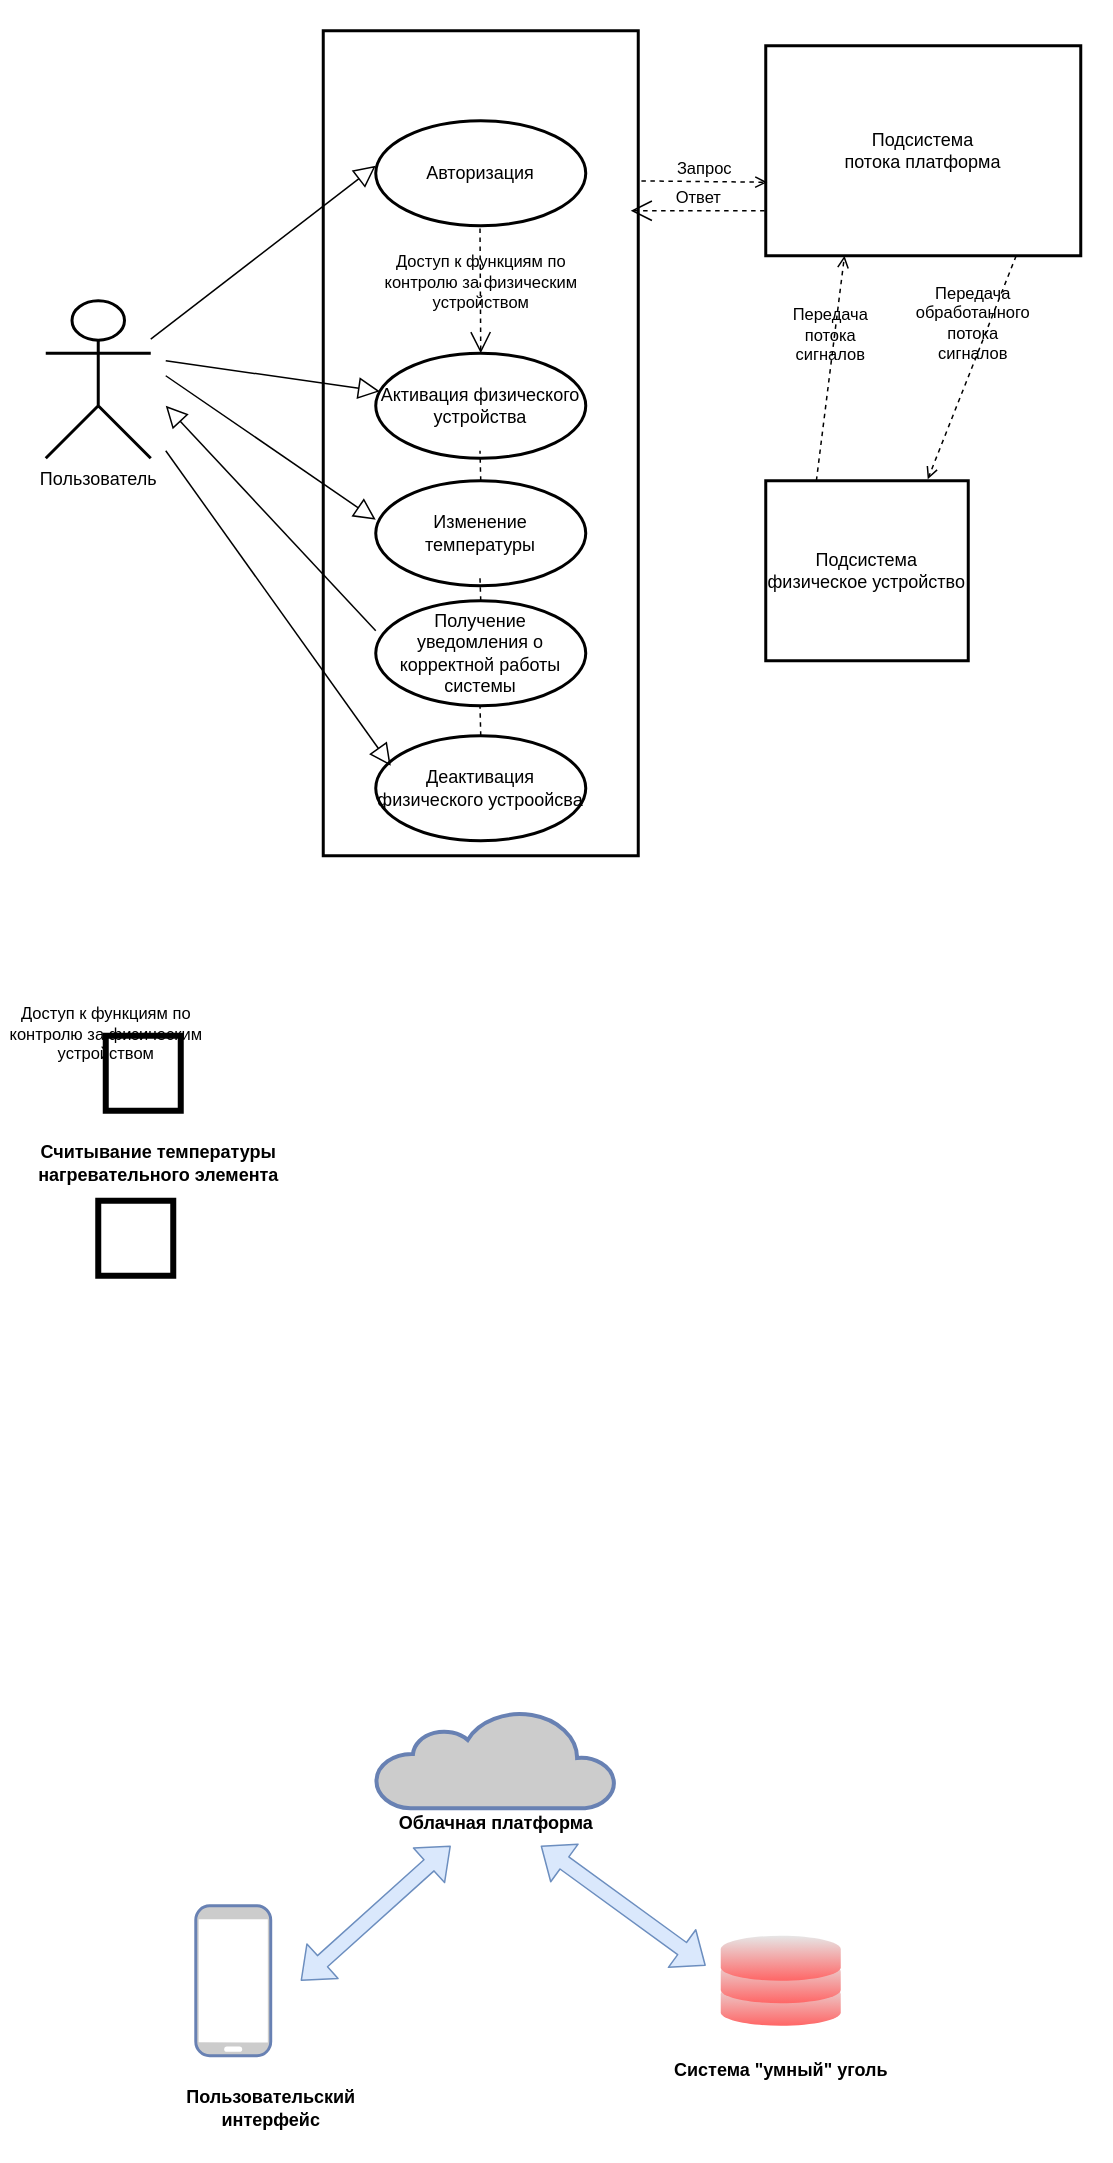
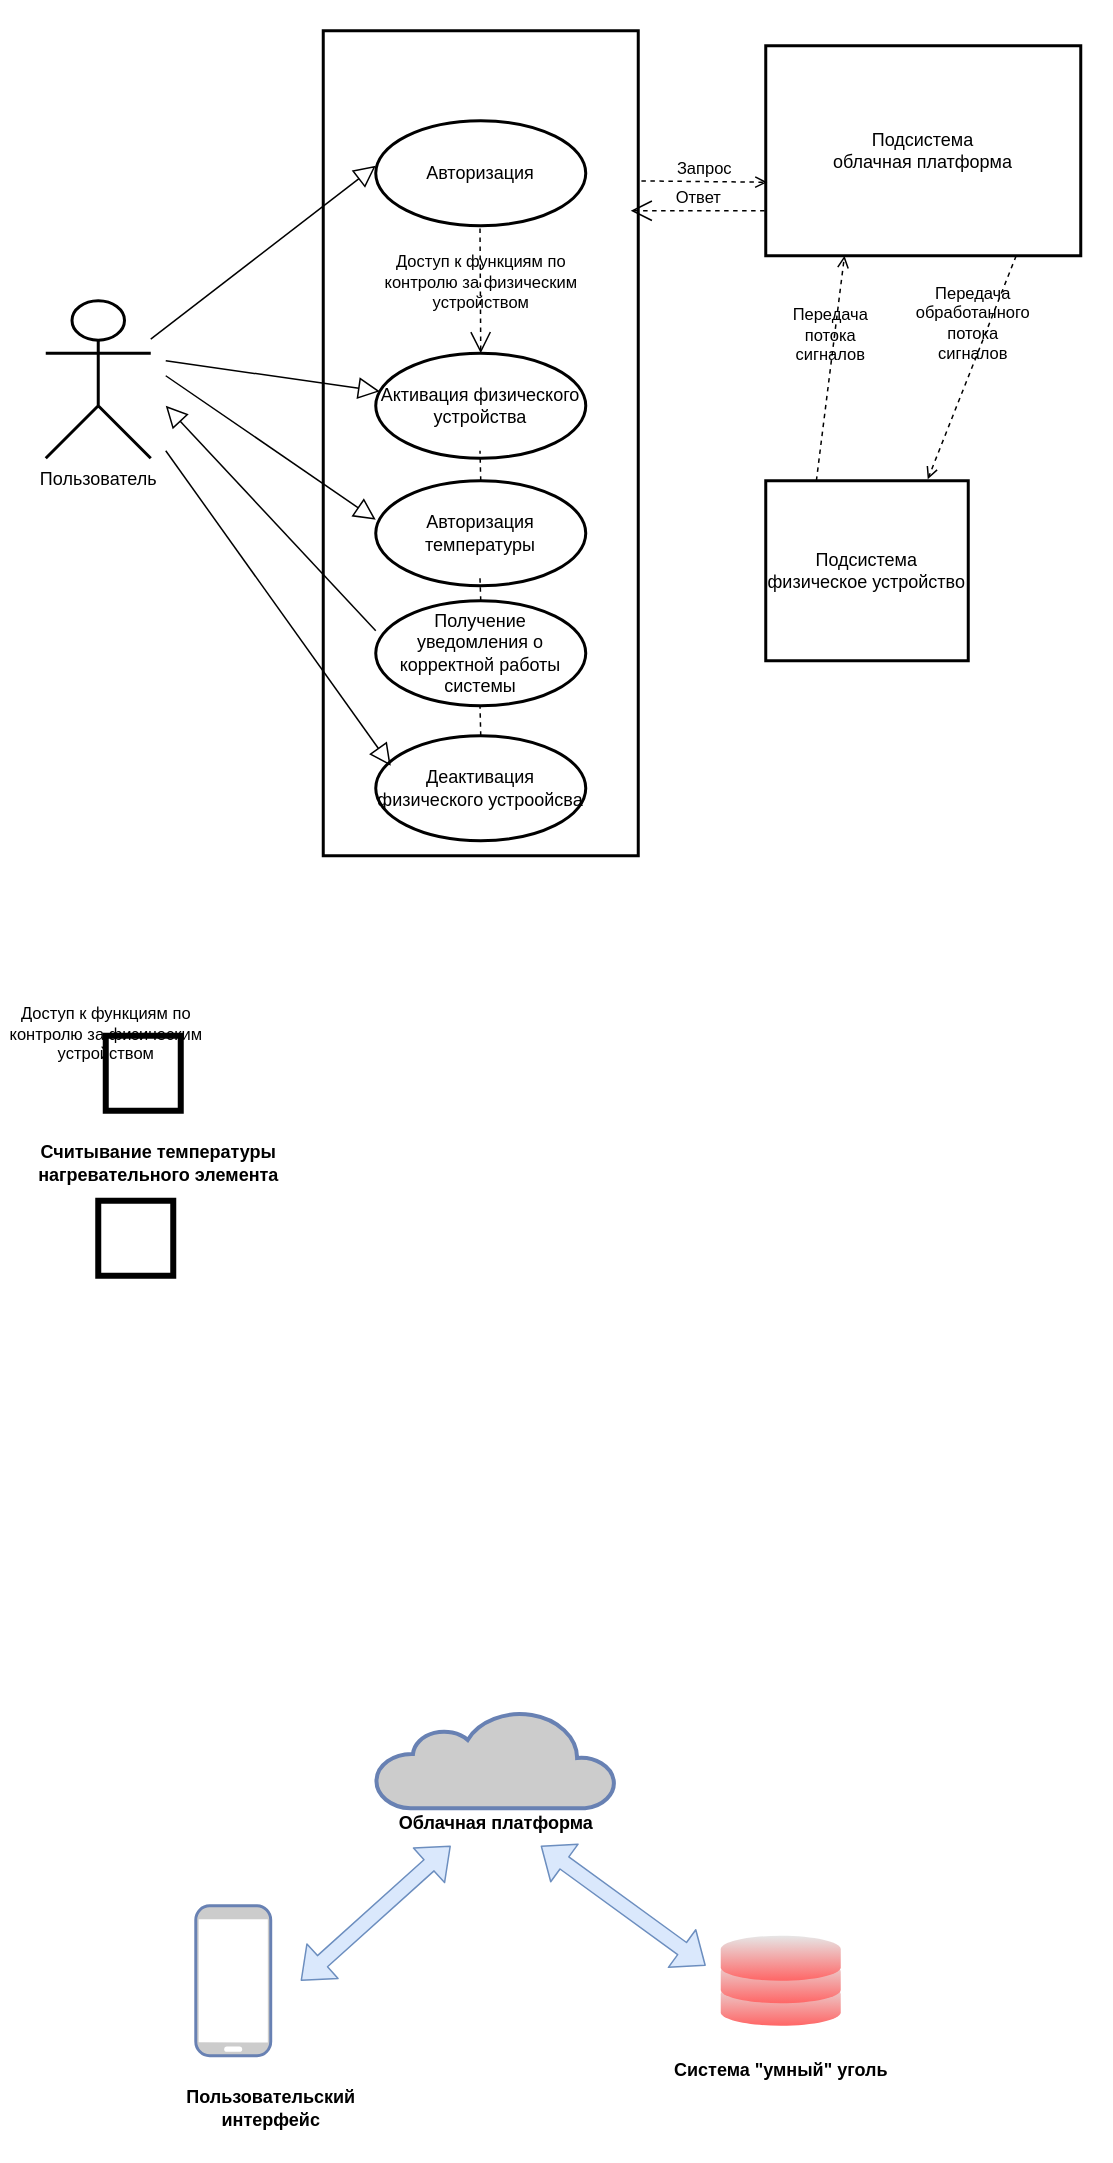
node "Подсистема потока платформа": label "Подсистема потока платформа" -> "Подсистема облачная платформа"
node "Изменение температуры": label "Изменение температуры" -> "Авторизация температуры"
